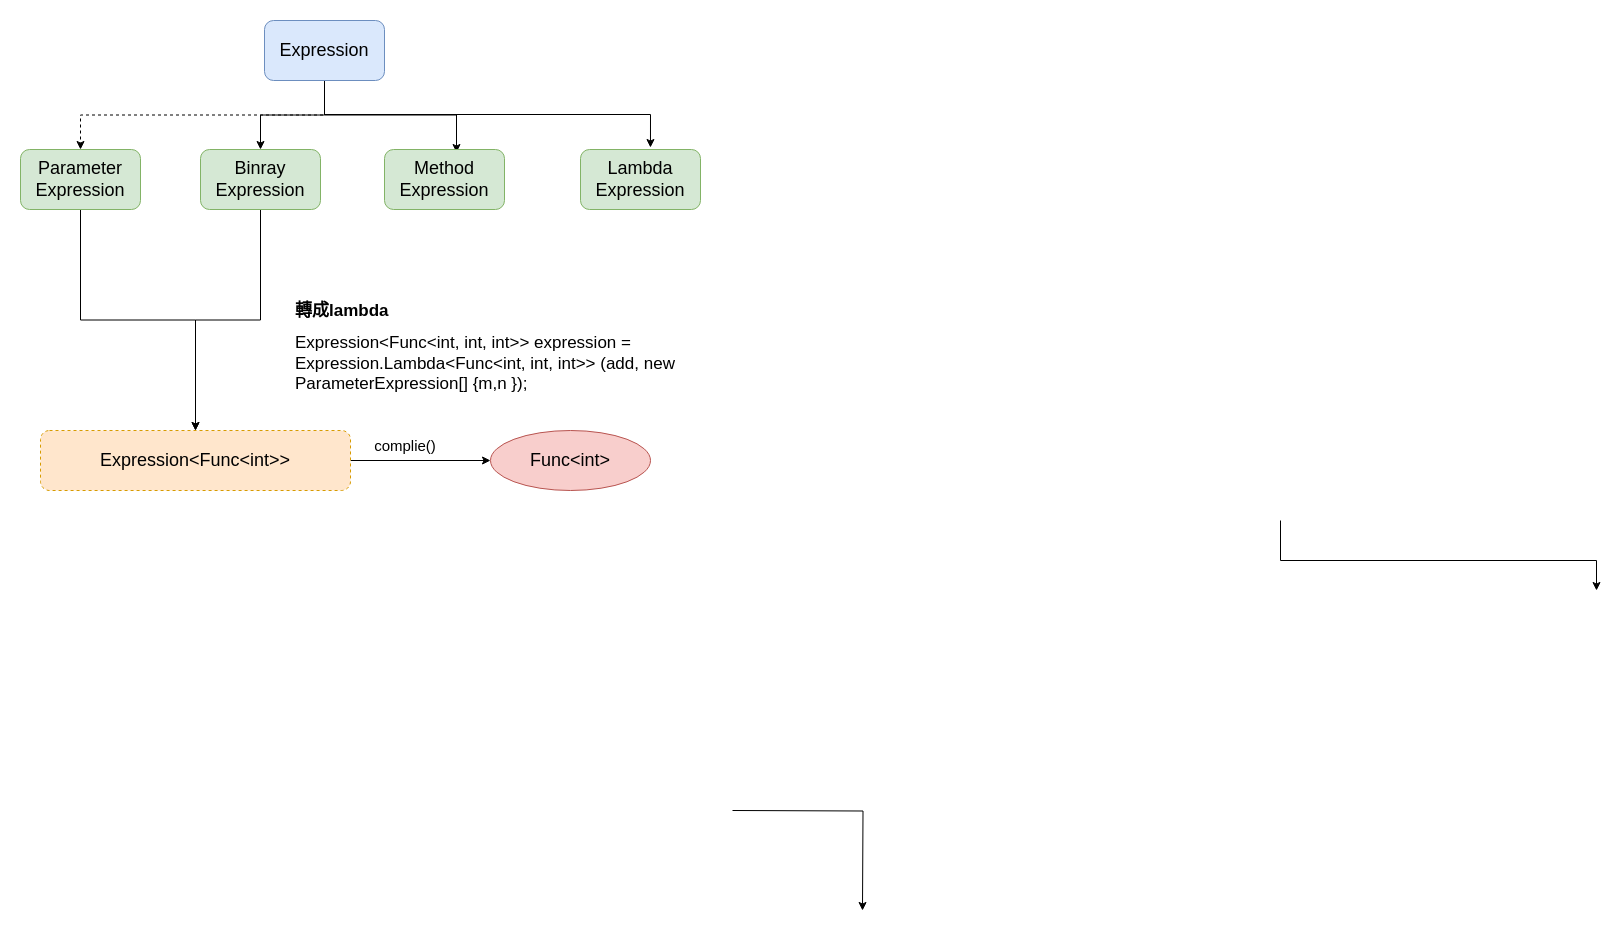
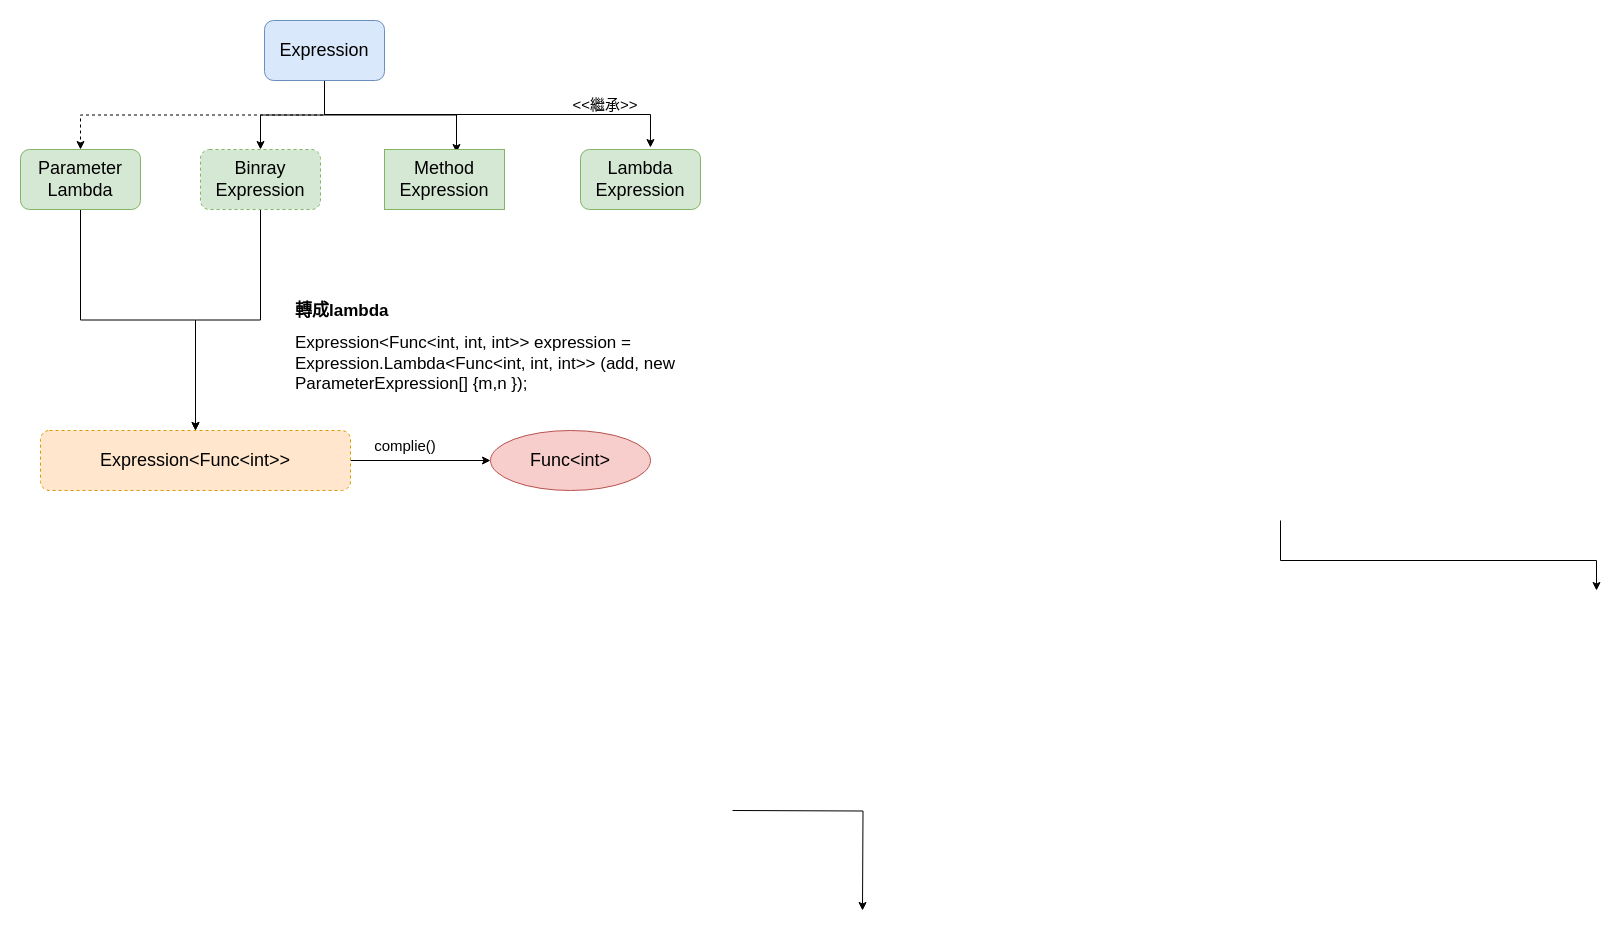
node "<<繼承>>": added
node "Parameter Expression": label "Parameter Expression" -> "Parameter Lambda"
node "Binray Expression": style solid -> dashed
node "Method Expression": shape rounded rectangle -> rectangle
